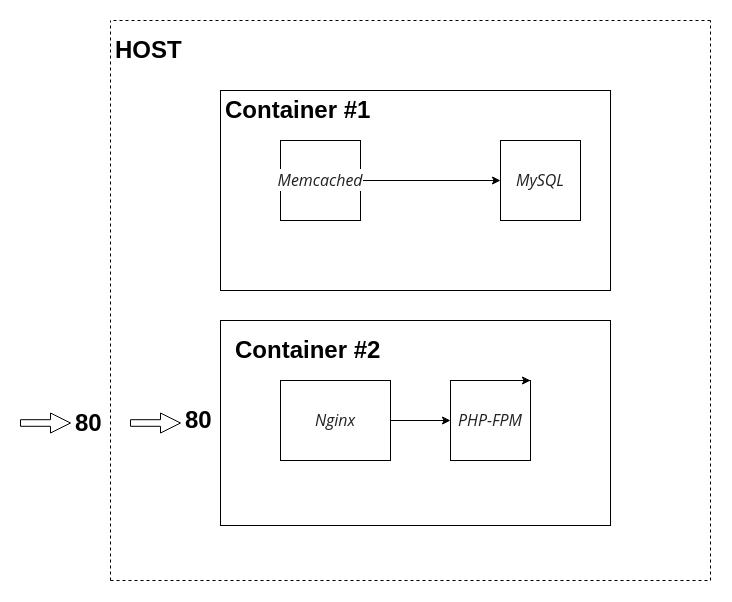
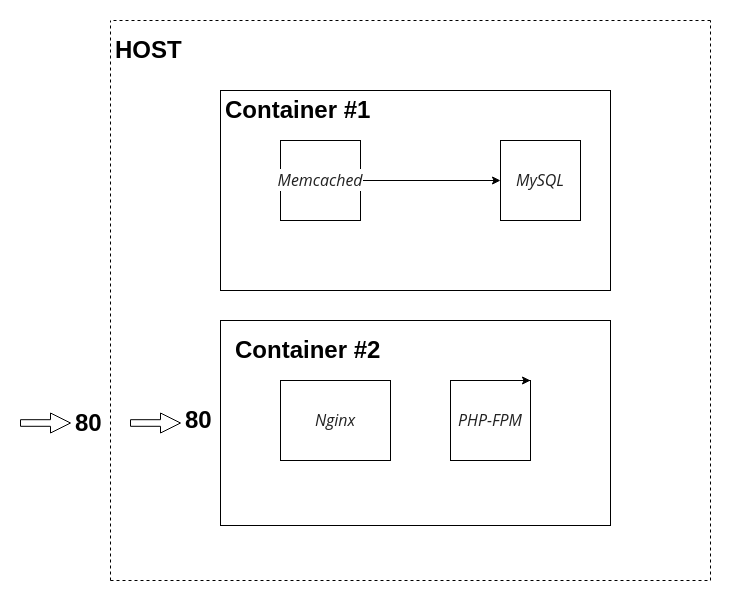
edge "Nginx" -> "PHP-FPM": removed
